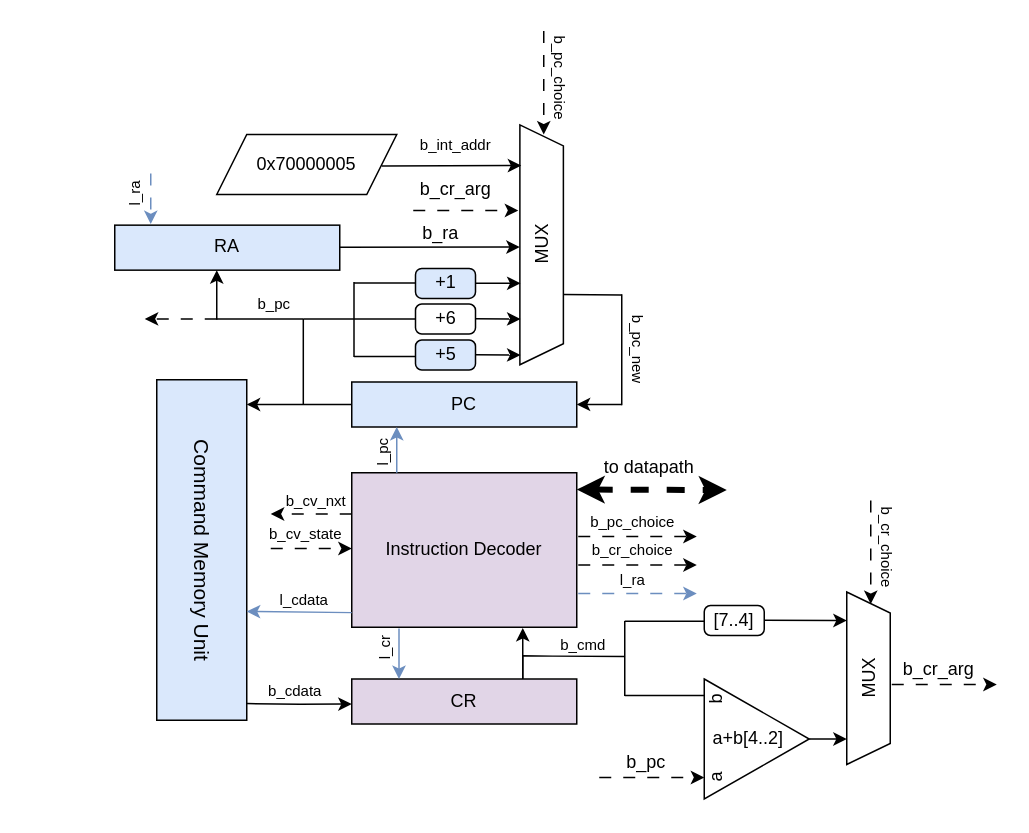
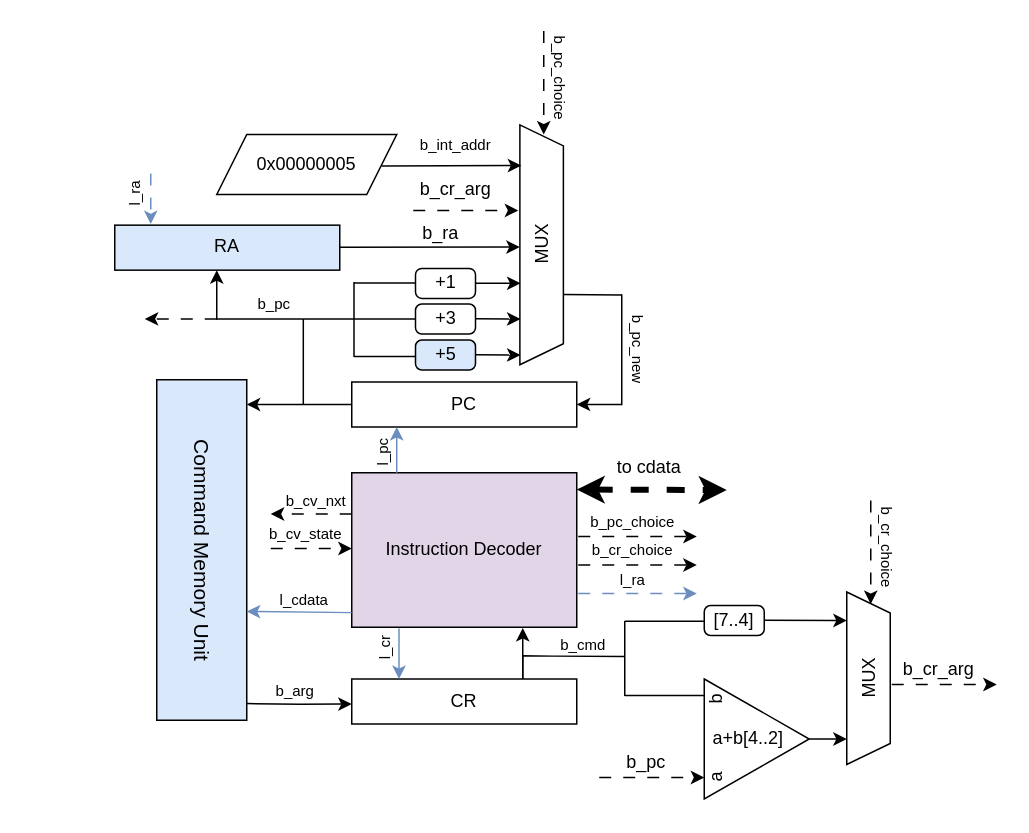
node "0x70000005": label "0x70000005" -> "0x00000005"
node "+1": fillcolor #dae8fc -> #ffffff
node "+6": label "+6" -> "+3"
node "PC": fillcolor #dae8fc -> #ffffff
node "to datapath": label "to datapath" -> "to cdata"
node "b_cdata": label "b_cdata" -> "b_arg"
node "CR": fillcolor #e1d5e7 -> #ffffff
